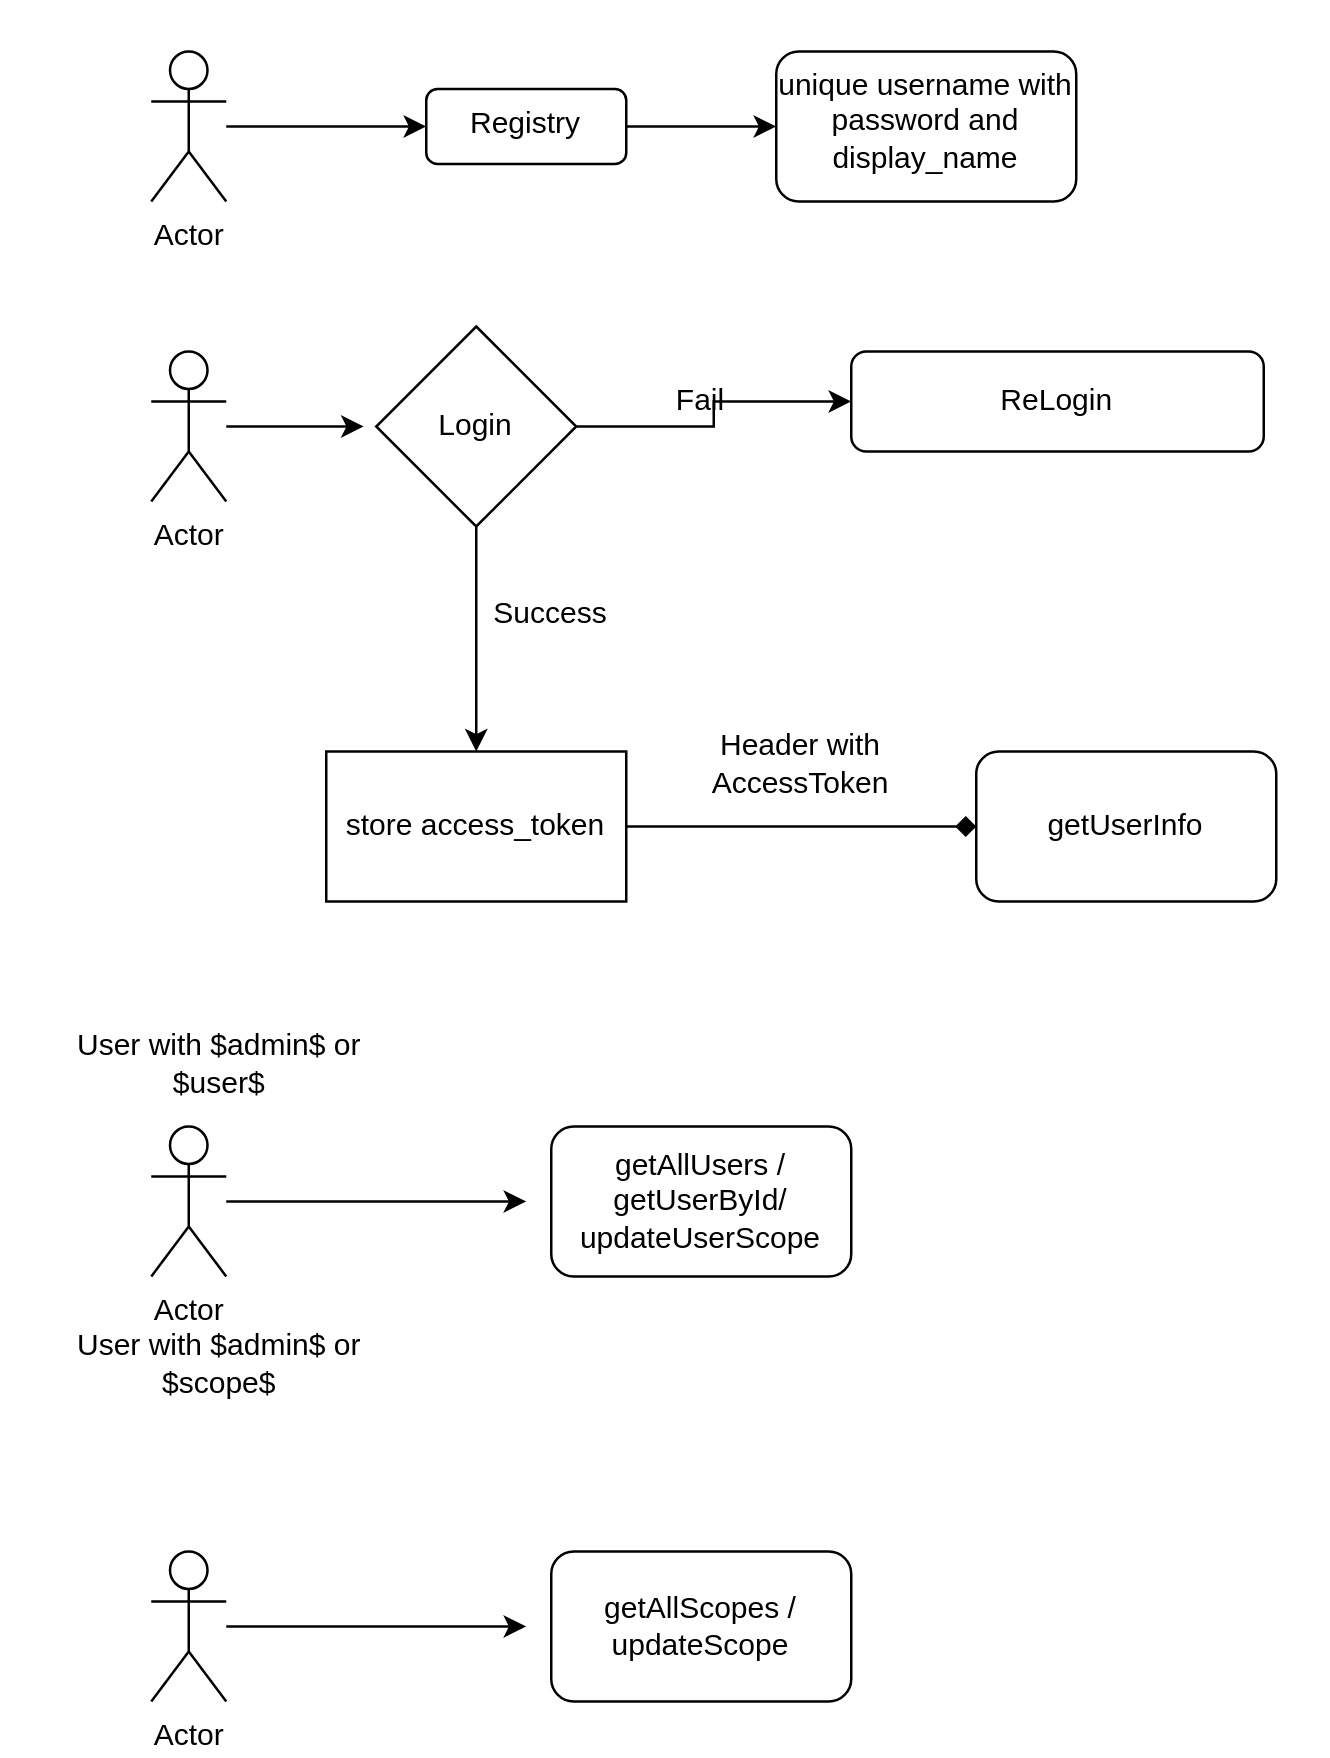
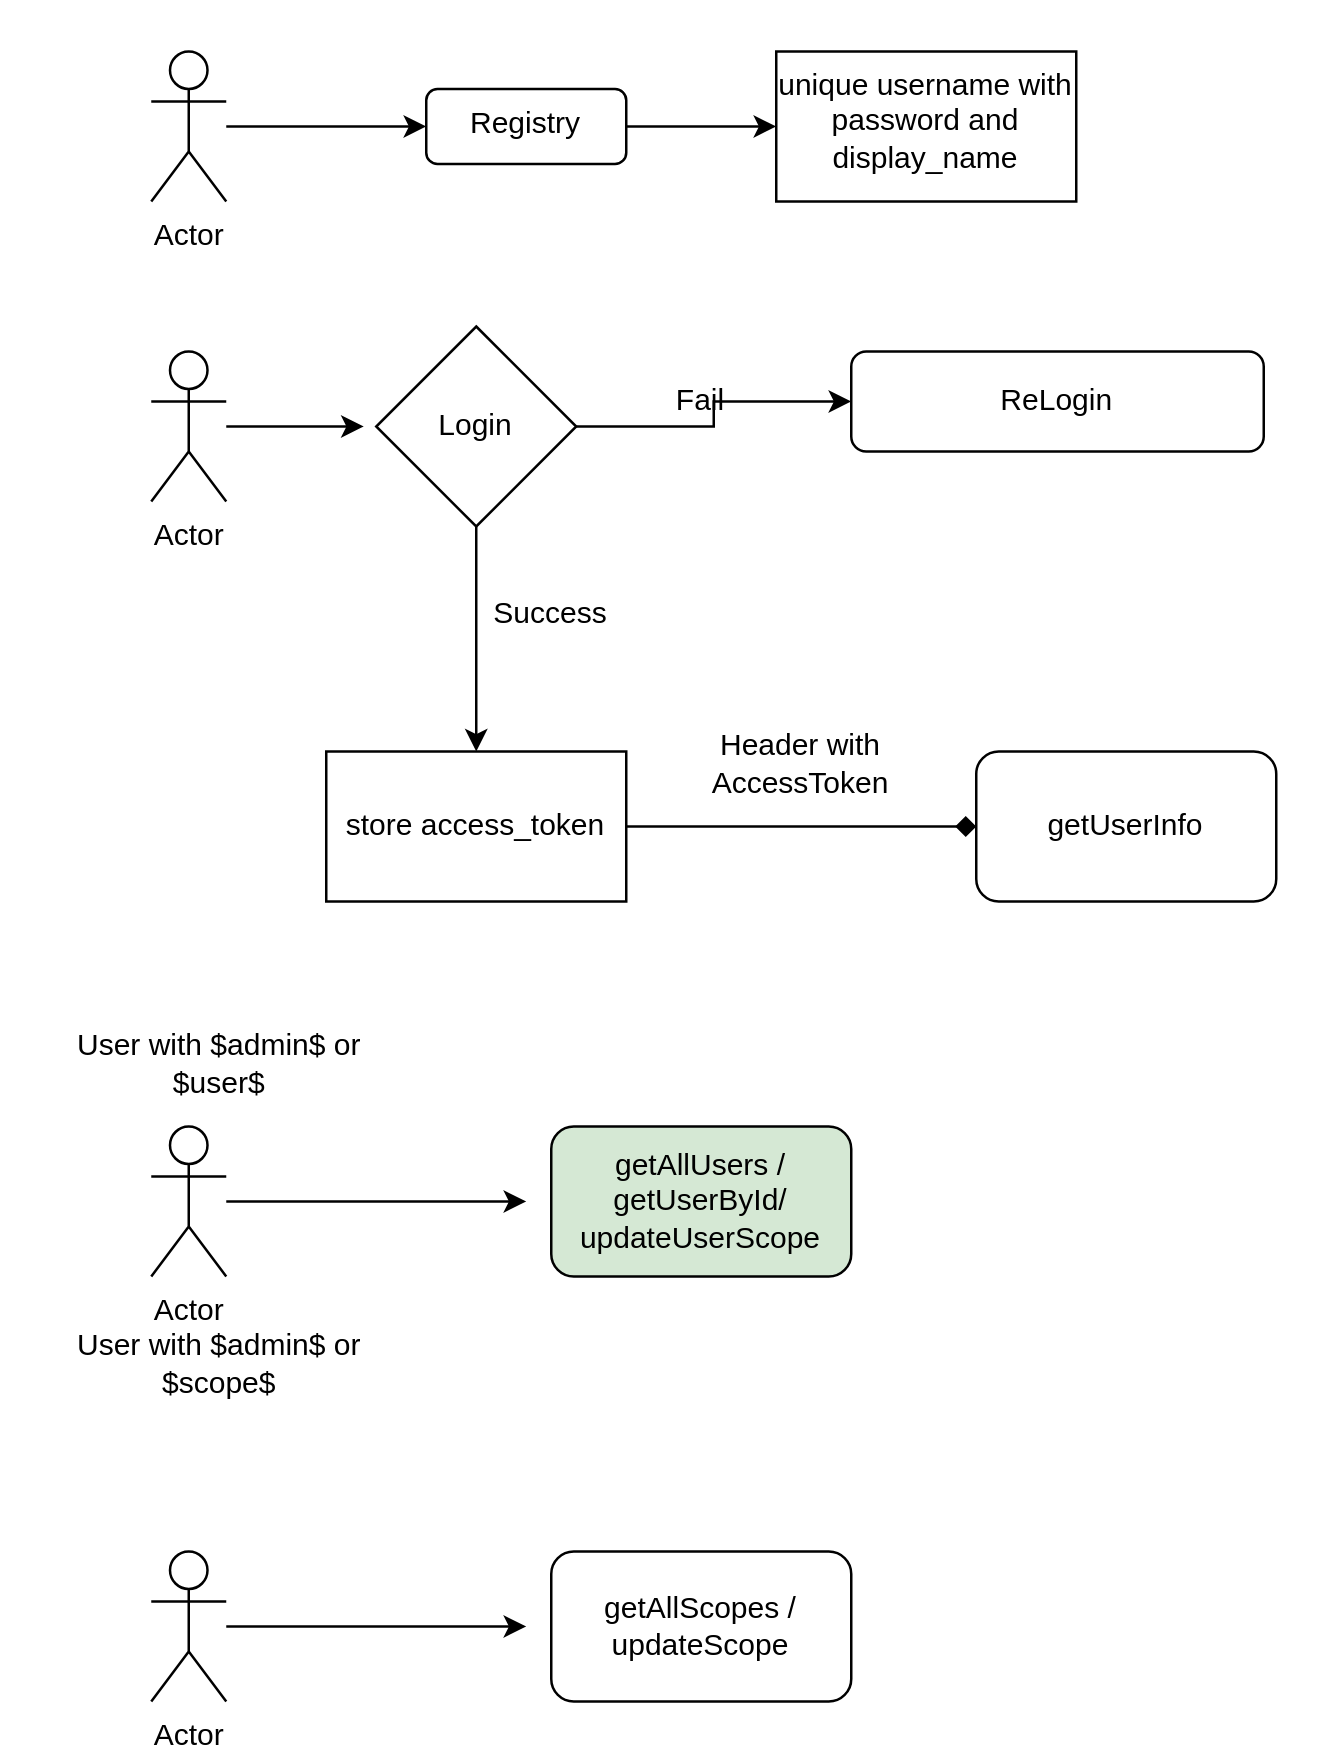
node "unique username with password and display_name": shape rounded rectangle -> rectangle
node "getAllUsers / getUserById/ updateUserScope": fillcolor #ffffff -> #d5e8d4
